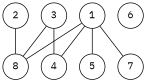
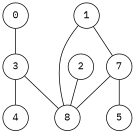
node "0": added
node "6": removed
edge "1" -- "4": removed
edge "1" -- "5": now "7" -- "5"
edge "7" -- "8": added
